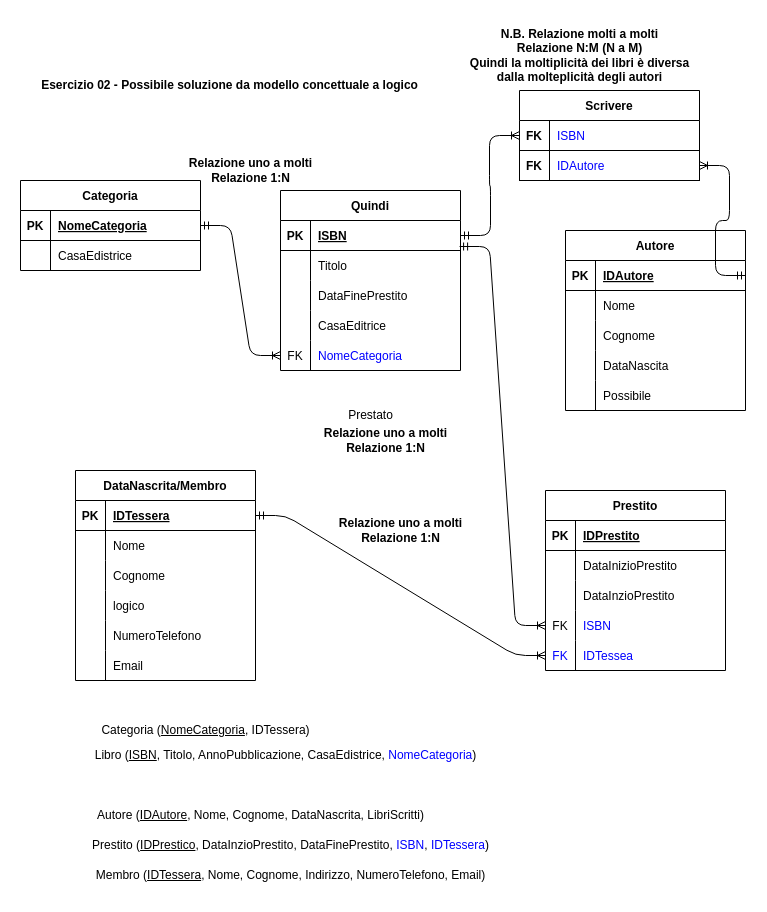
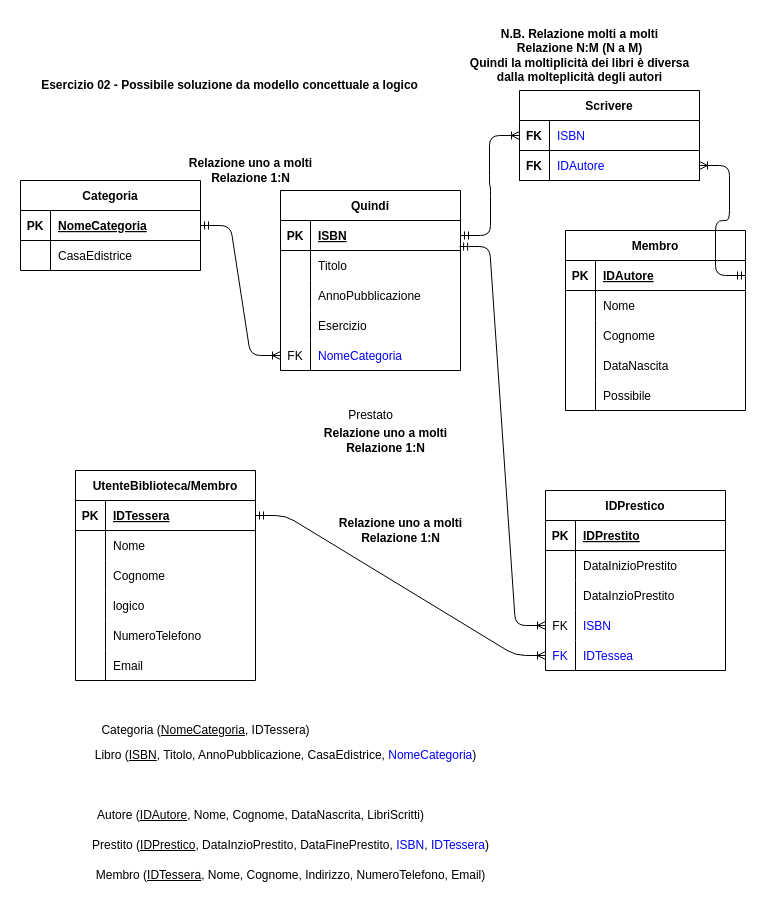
node "Autore": label "Autore" -> "Membro"
node "DataFinePrestito": label "DataFinePrestito" -> "AnnoPubblicazione"
node "CasaEditrice": label "CasaEditrice" -> "Esercizio"
node "DataNascrita/Membro": label "DataNascrita/Membro" -> "UtenteBiblioteca/Membro"
node "Prestito": label "Prestito" -> "IDPrestico"
